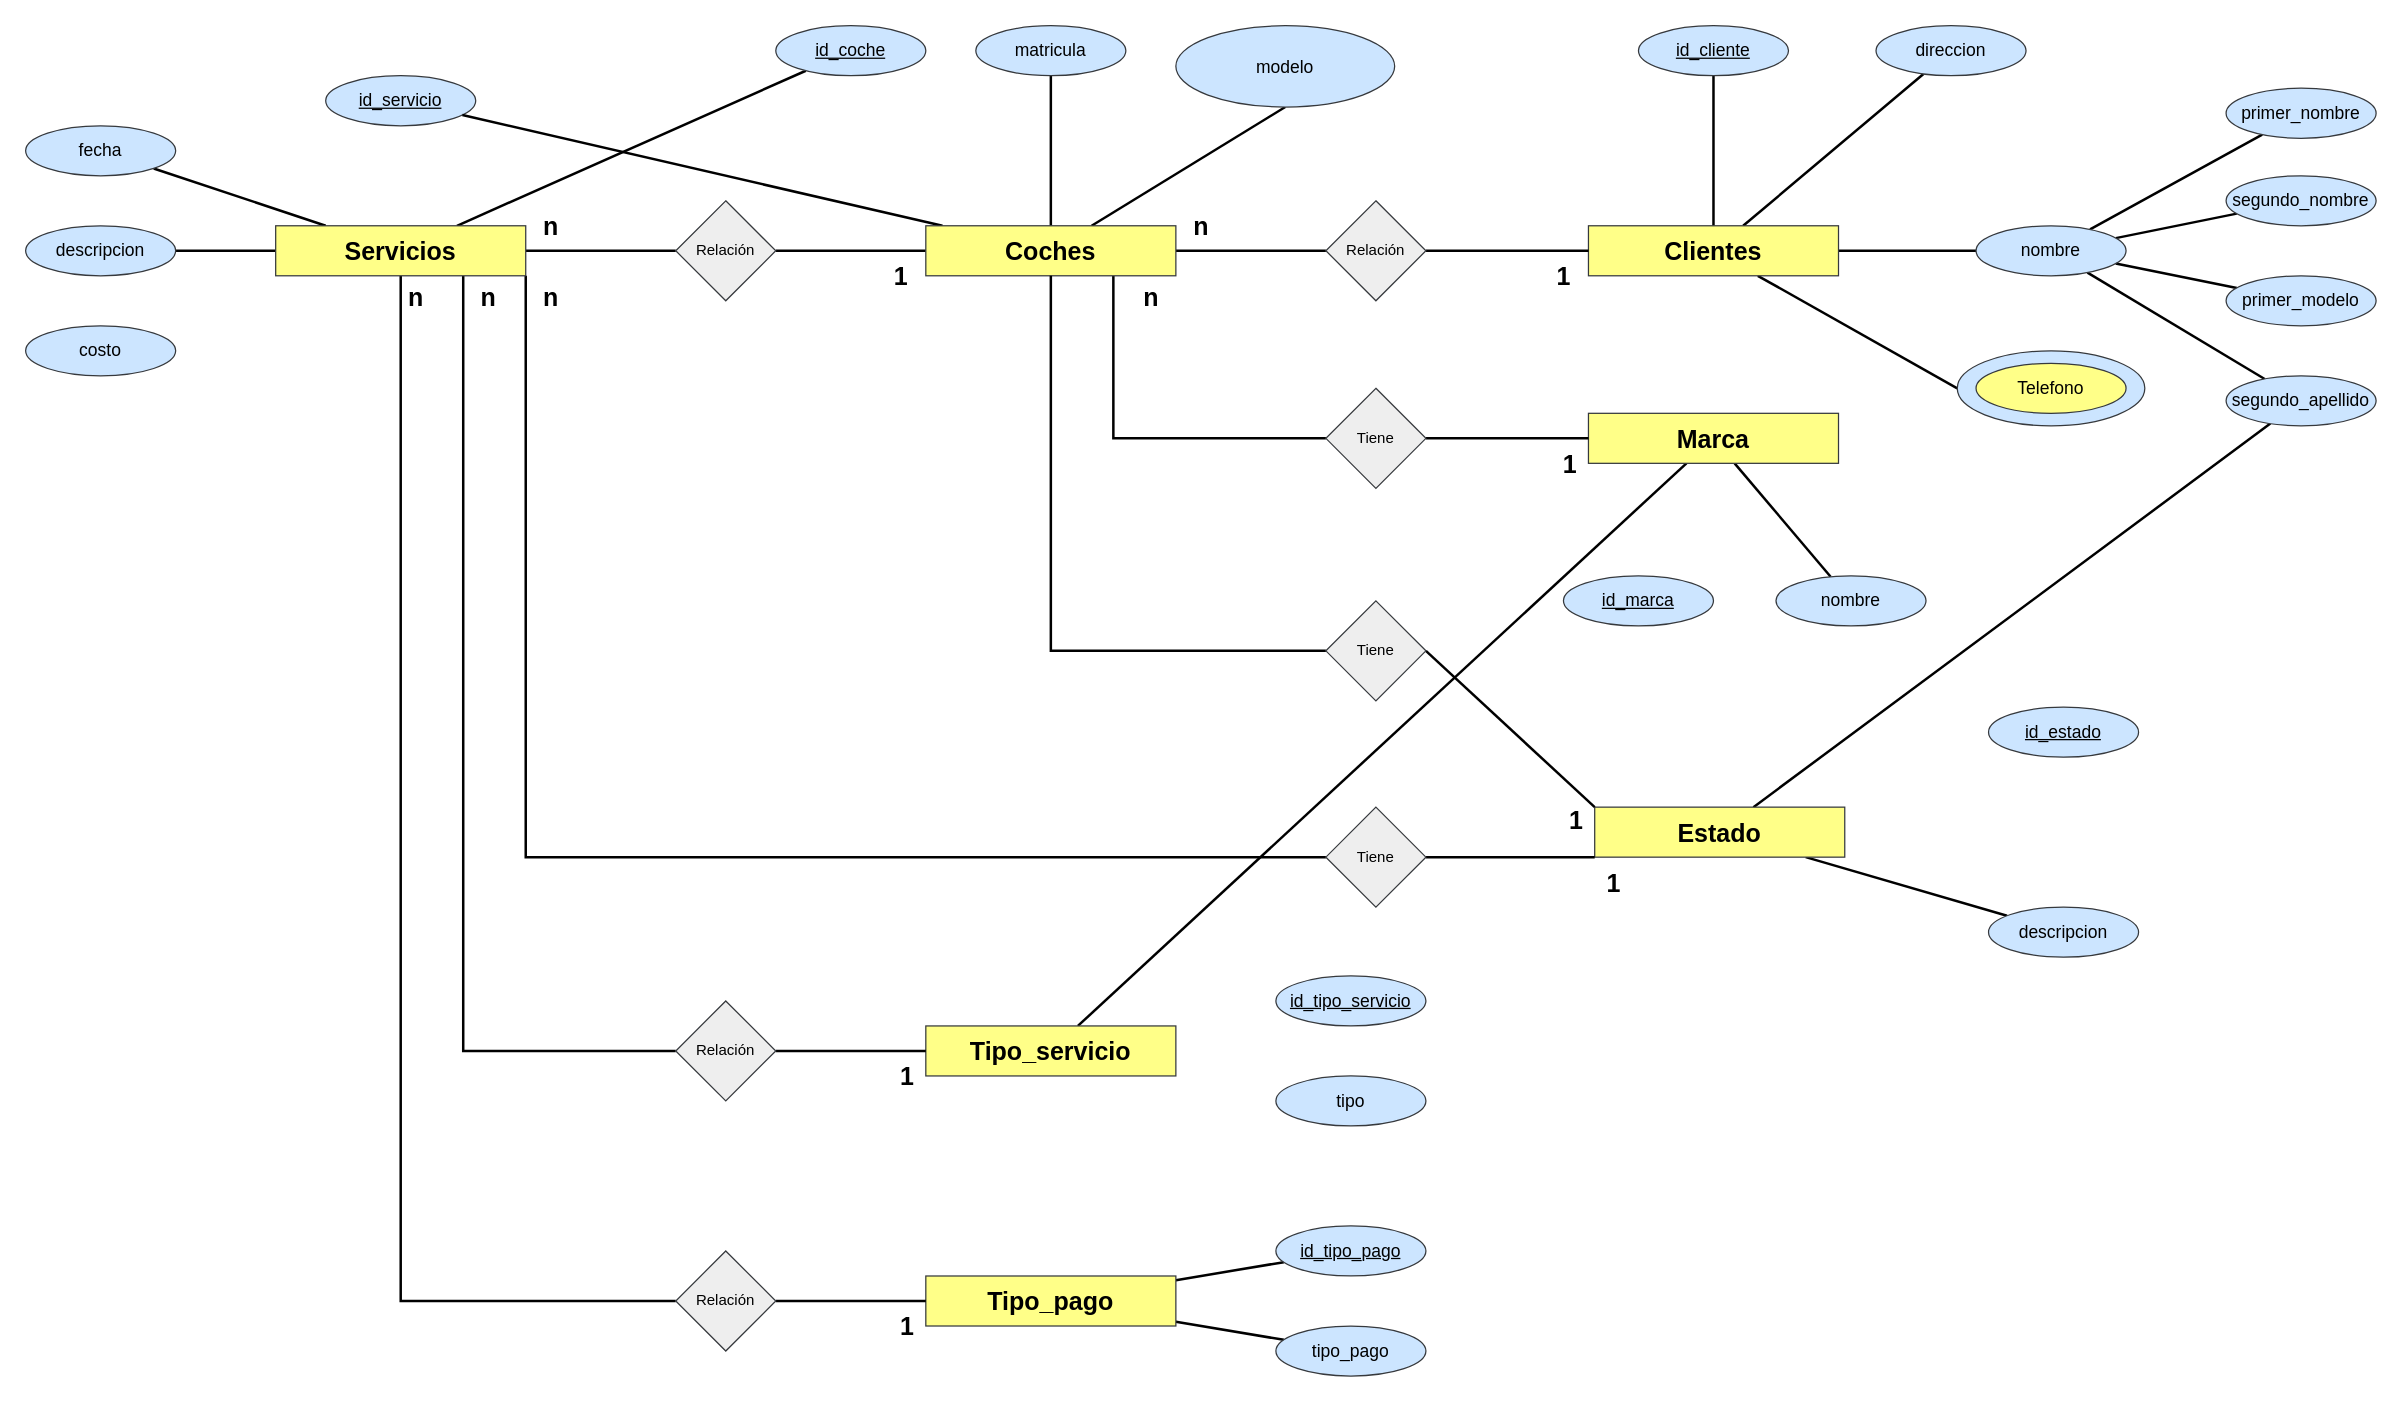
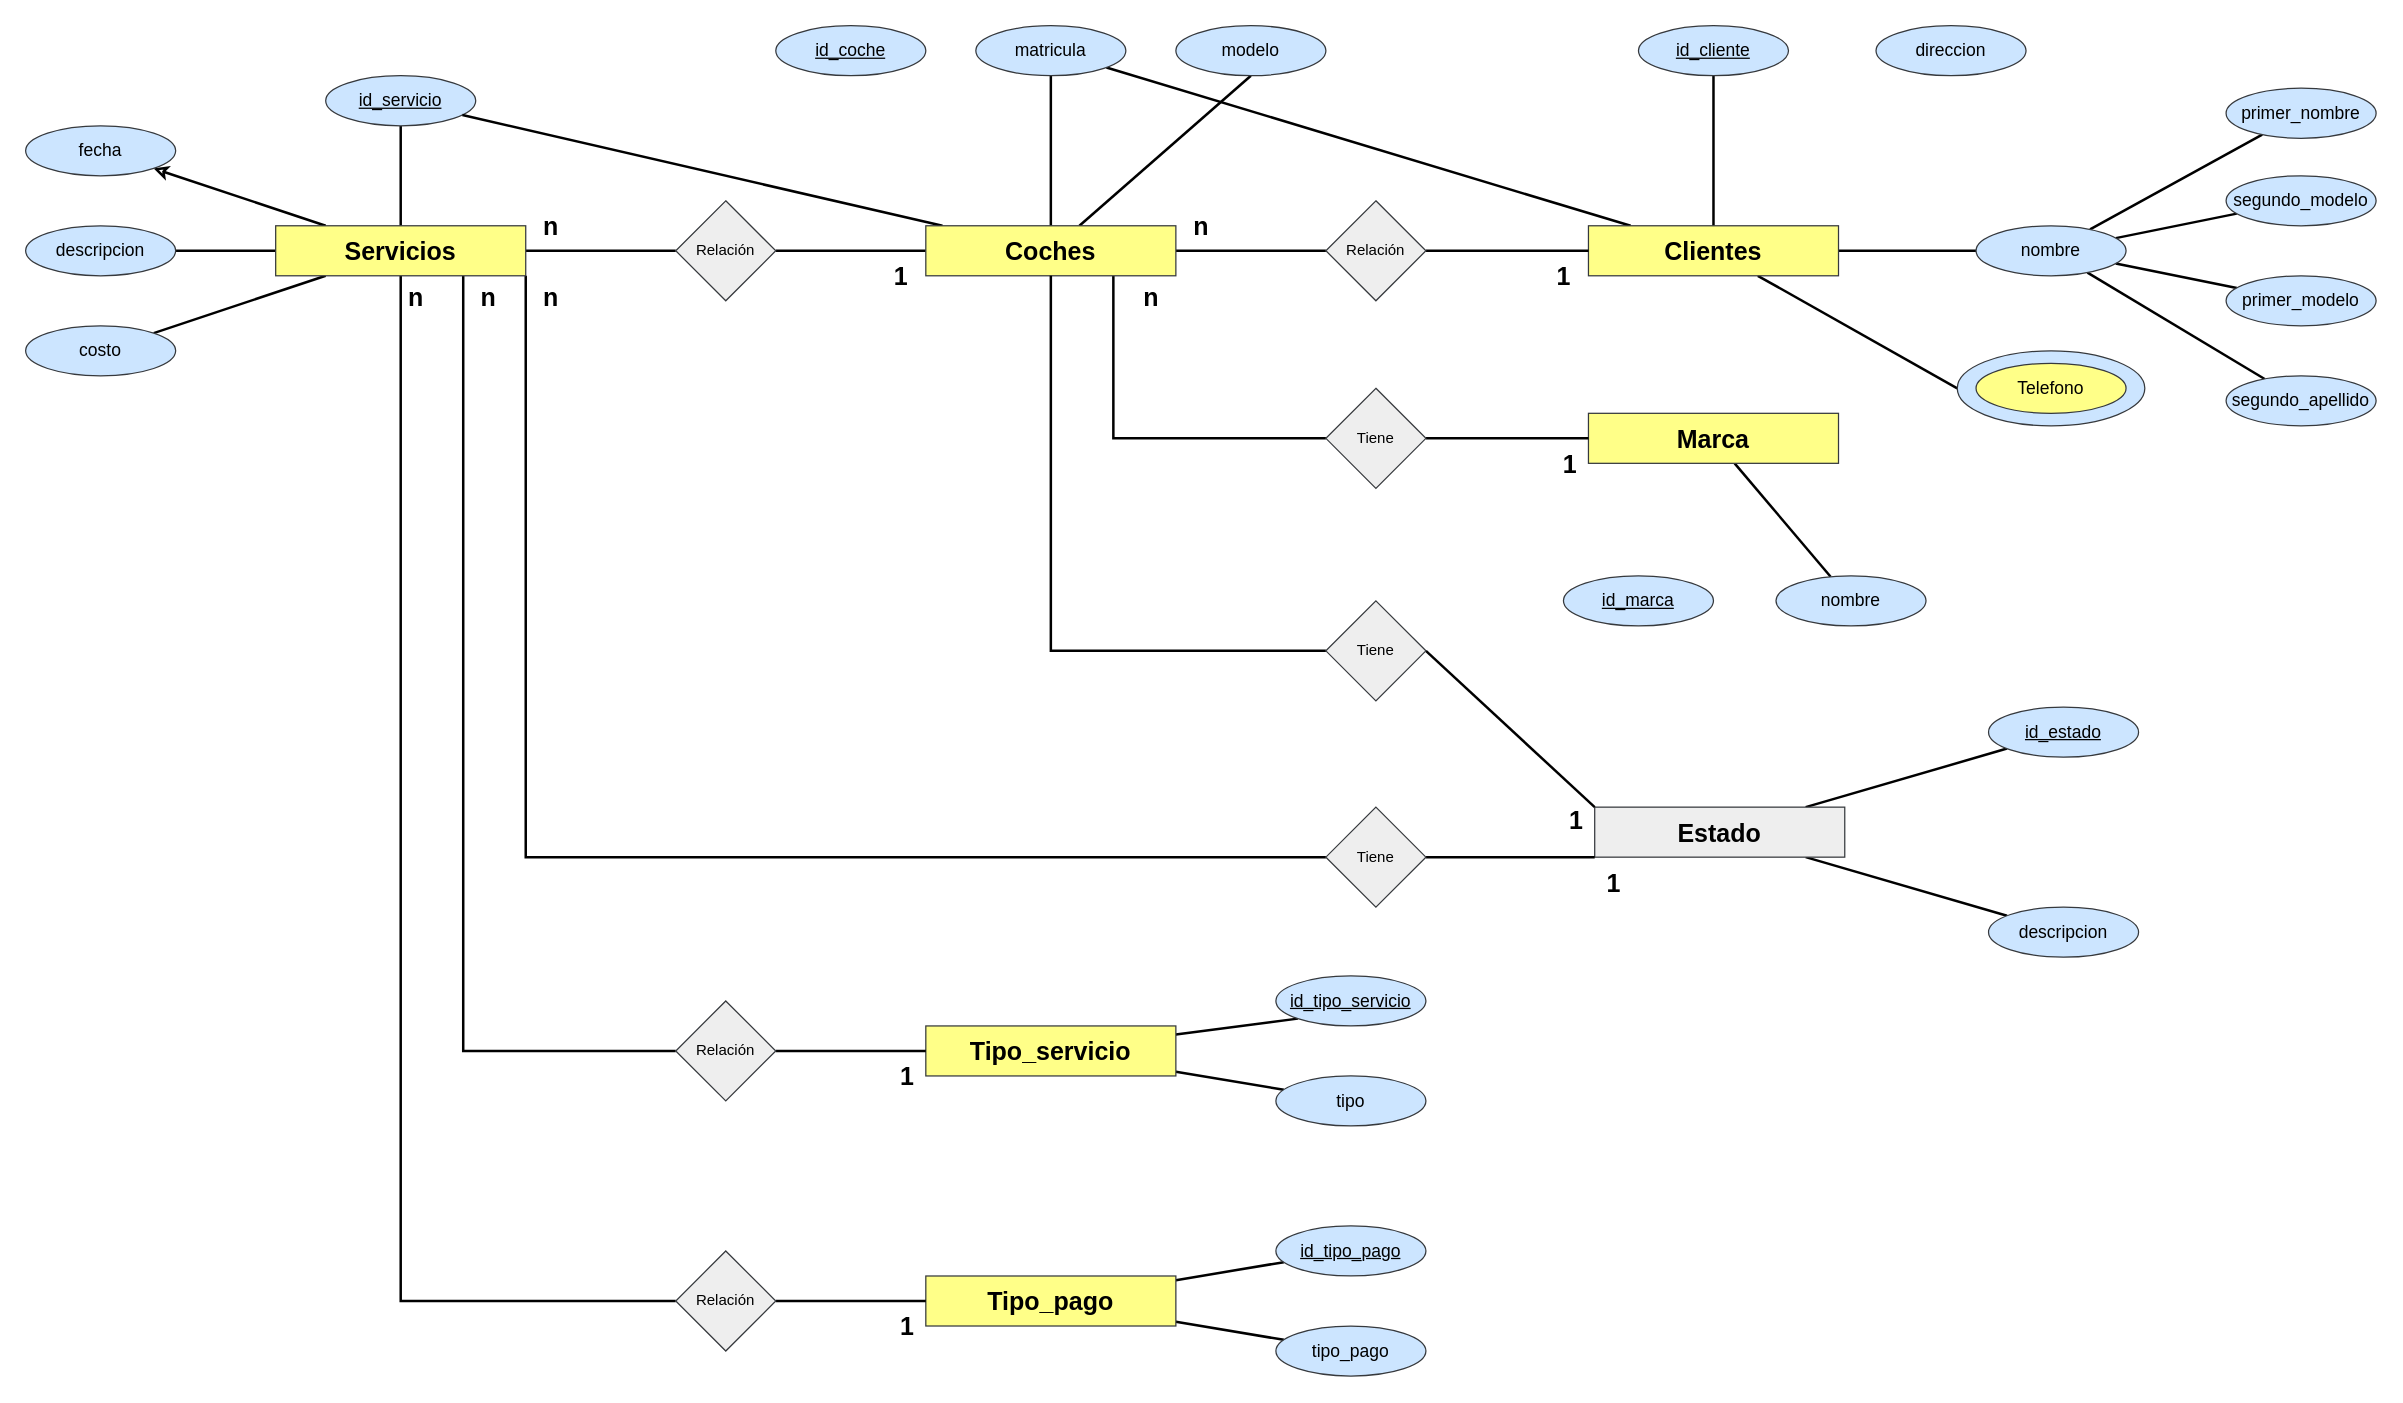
node "modelo": size 219x81 -> 150x50
edge "id_coche" -- "Servicios": now "id_servicio" -- "Servicios"
edge "direccion" -- "Clientes": now "matricula" -- "Clientes"
edge "fecha" -- "Servicios": arrowhead none -> classic
node "segundo_nombre": label "segundo_nombre" -> "segundo_modelo"
edge "Servicios" -- "costo": added
edge "segundo_apellido" -- "Estado": now "id_estado" -- "Estado"
edge "Marca" -- "Tipo_servicio": now "tipo" -- "Tipo_servicio"
node "Estado": fillcolor #ffff88 -> #eeeeee
edge "id_tipo_servicio" -- "Tipo_servicio": added
